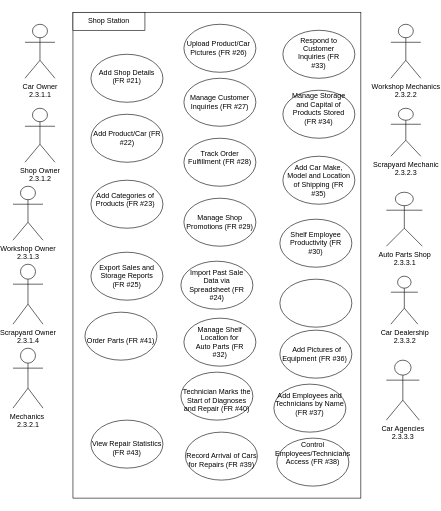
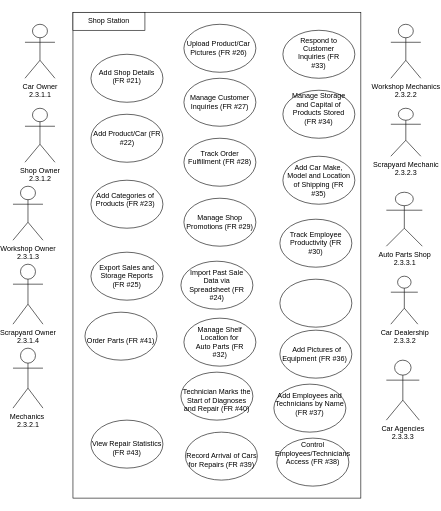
node "Shelf Employee Productivity (FR #30)": label "Shelf Employee Productivity (FR #30)" -> "Track Employee Productivity (FR #30)"
